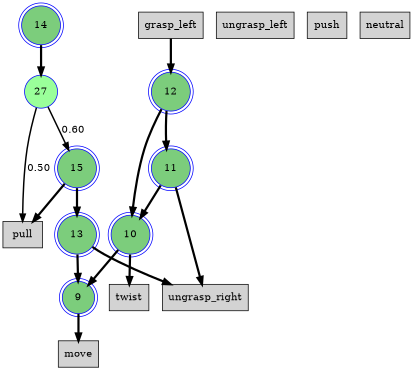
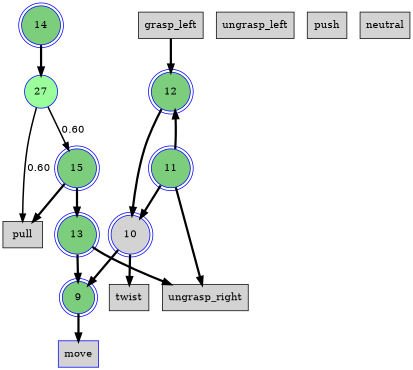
edge "12" -> "11": reversed
edge "27" -> "pull": label "0.50" -> "0.60"
node "10": fillcolor palegreen3 -> lightgrey
node "move": color black -> blue
